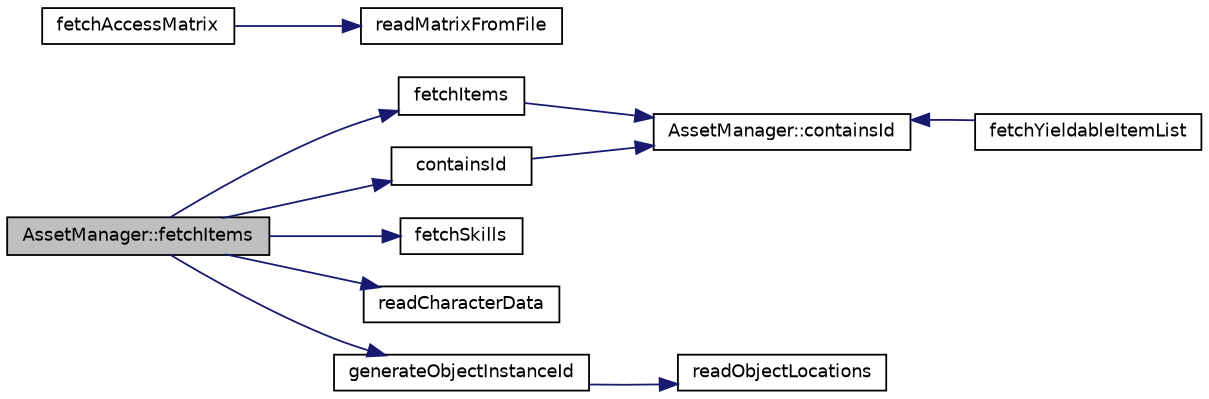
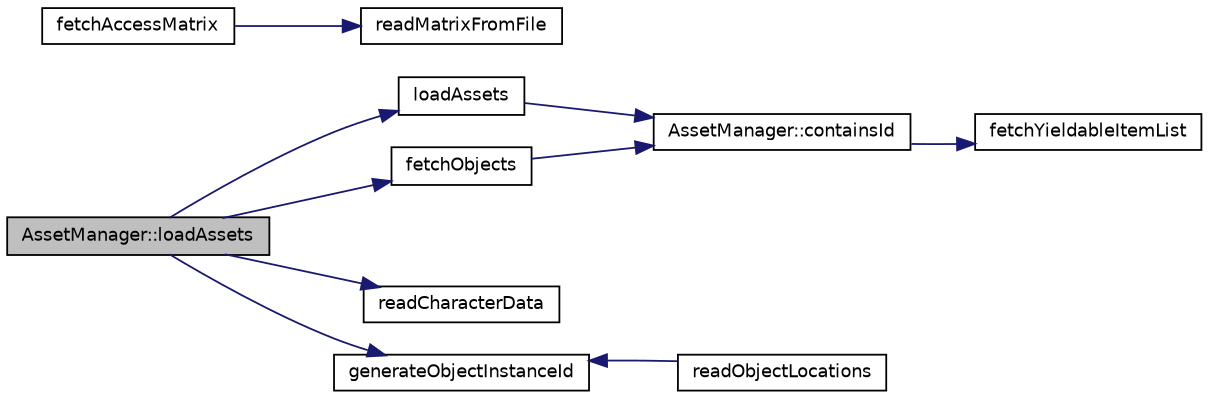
node "fetchItems": label "fetchItems" -> "loadAssets"
edge "fetchYieldableItemList" -> "AssetManager::containsId": reversed
node "containsId": label "containsId" -> "fetchObjects"
node "AssetManager::fetchItems": label "AssetManager::fetchItems" -> "AssetManager::loadAssets"
node "fetchSkills": removed
edge "generateObjectInstanceId" -> "readObjectLocations": reversed
